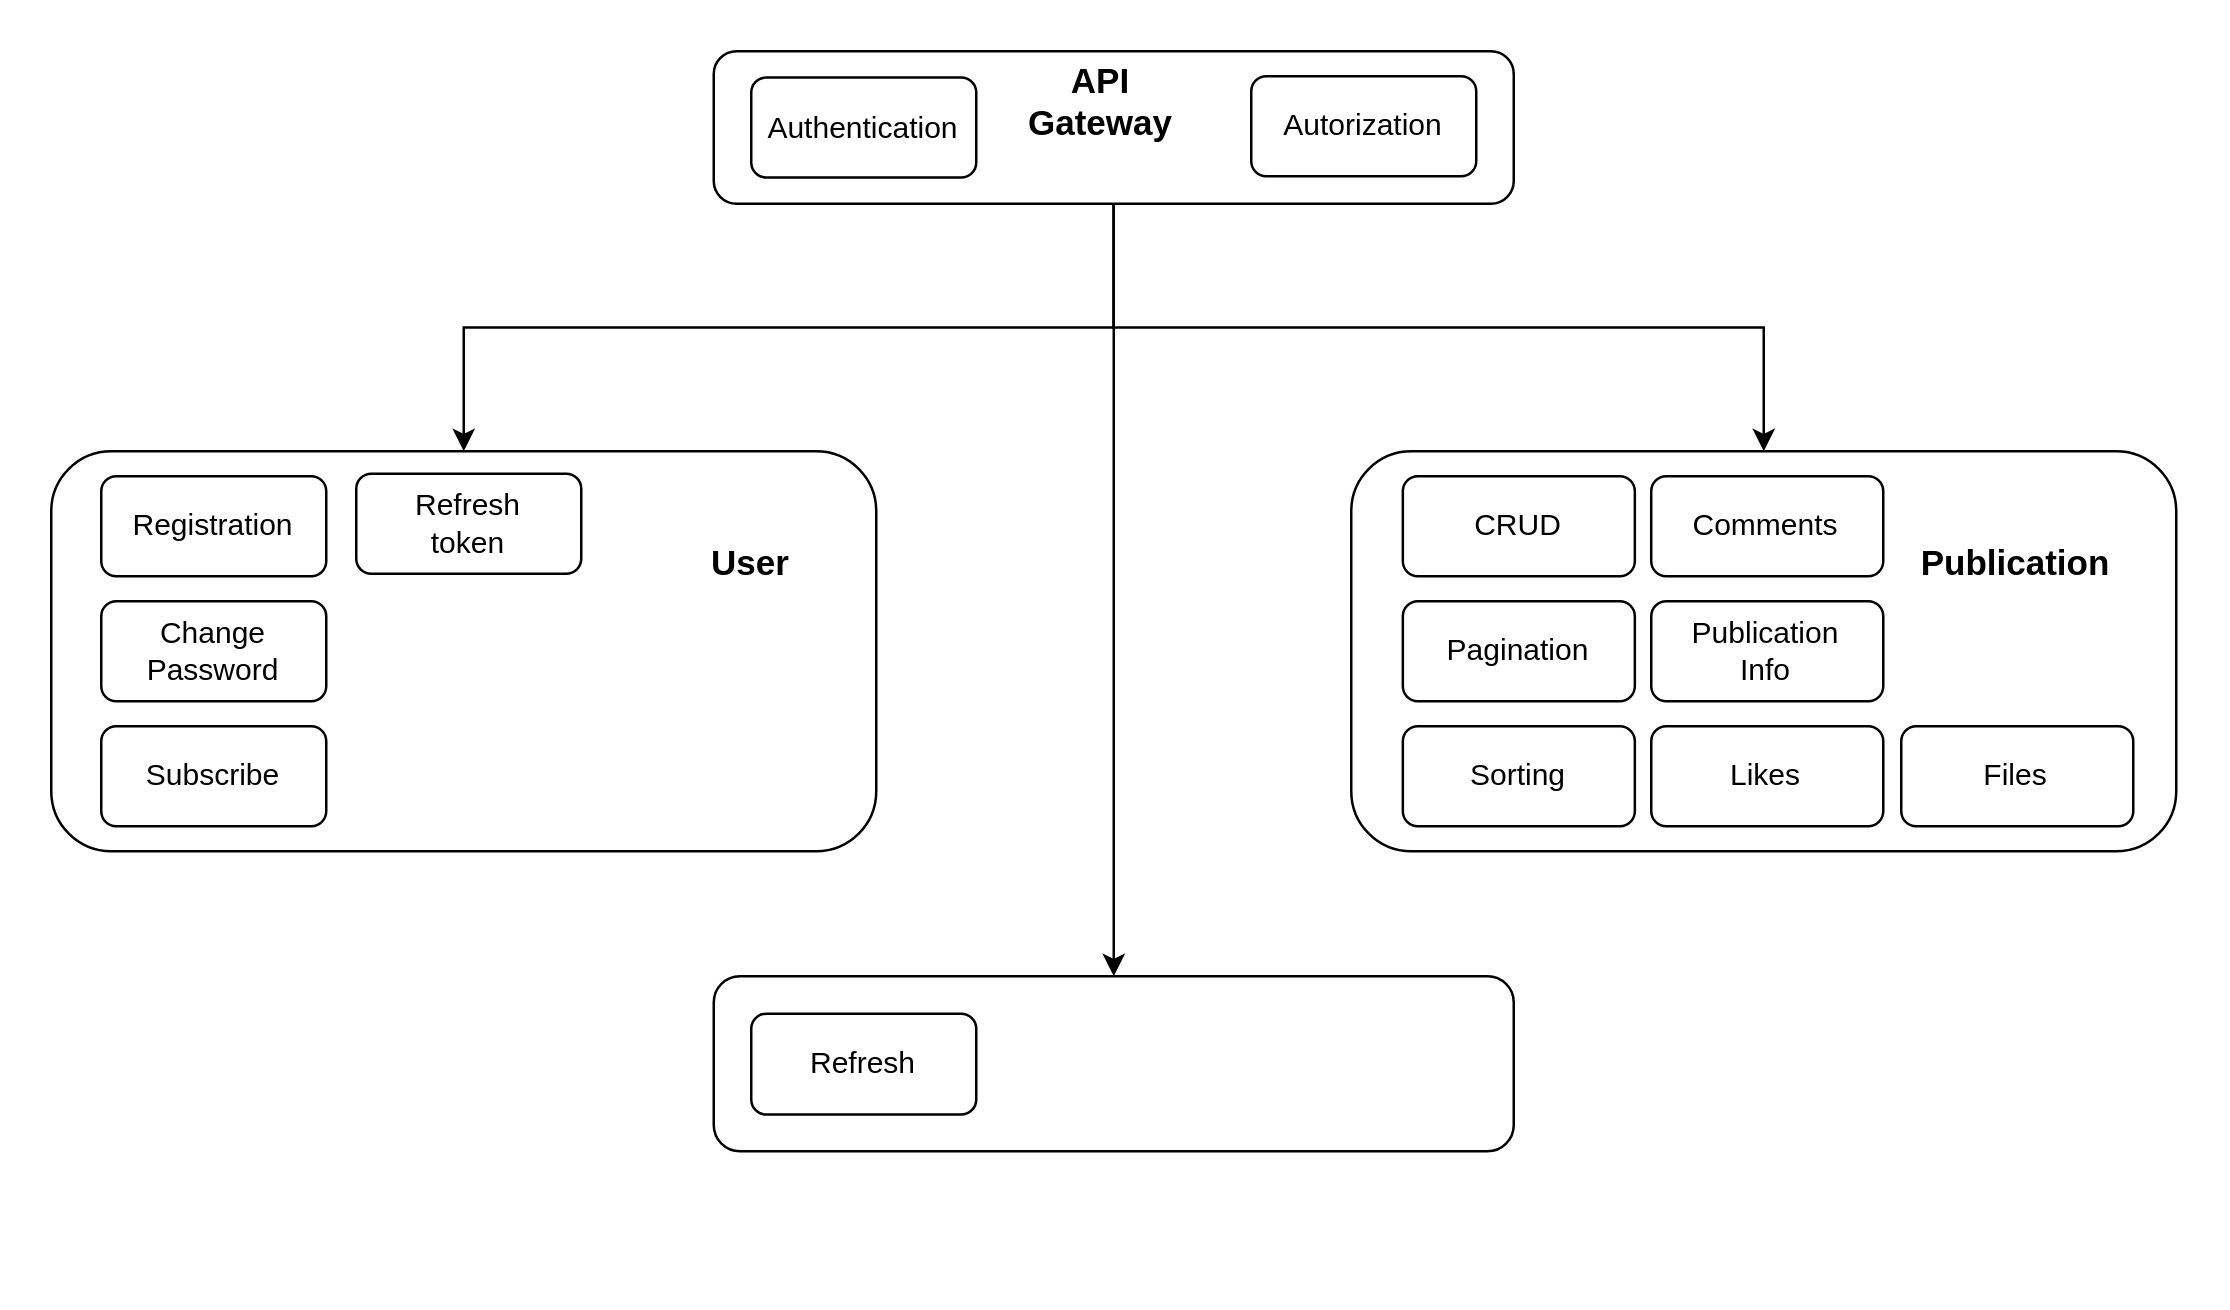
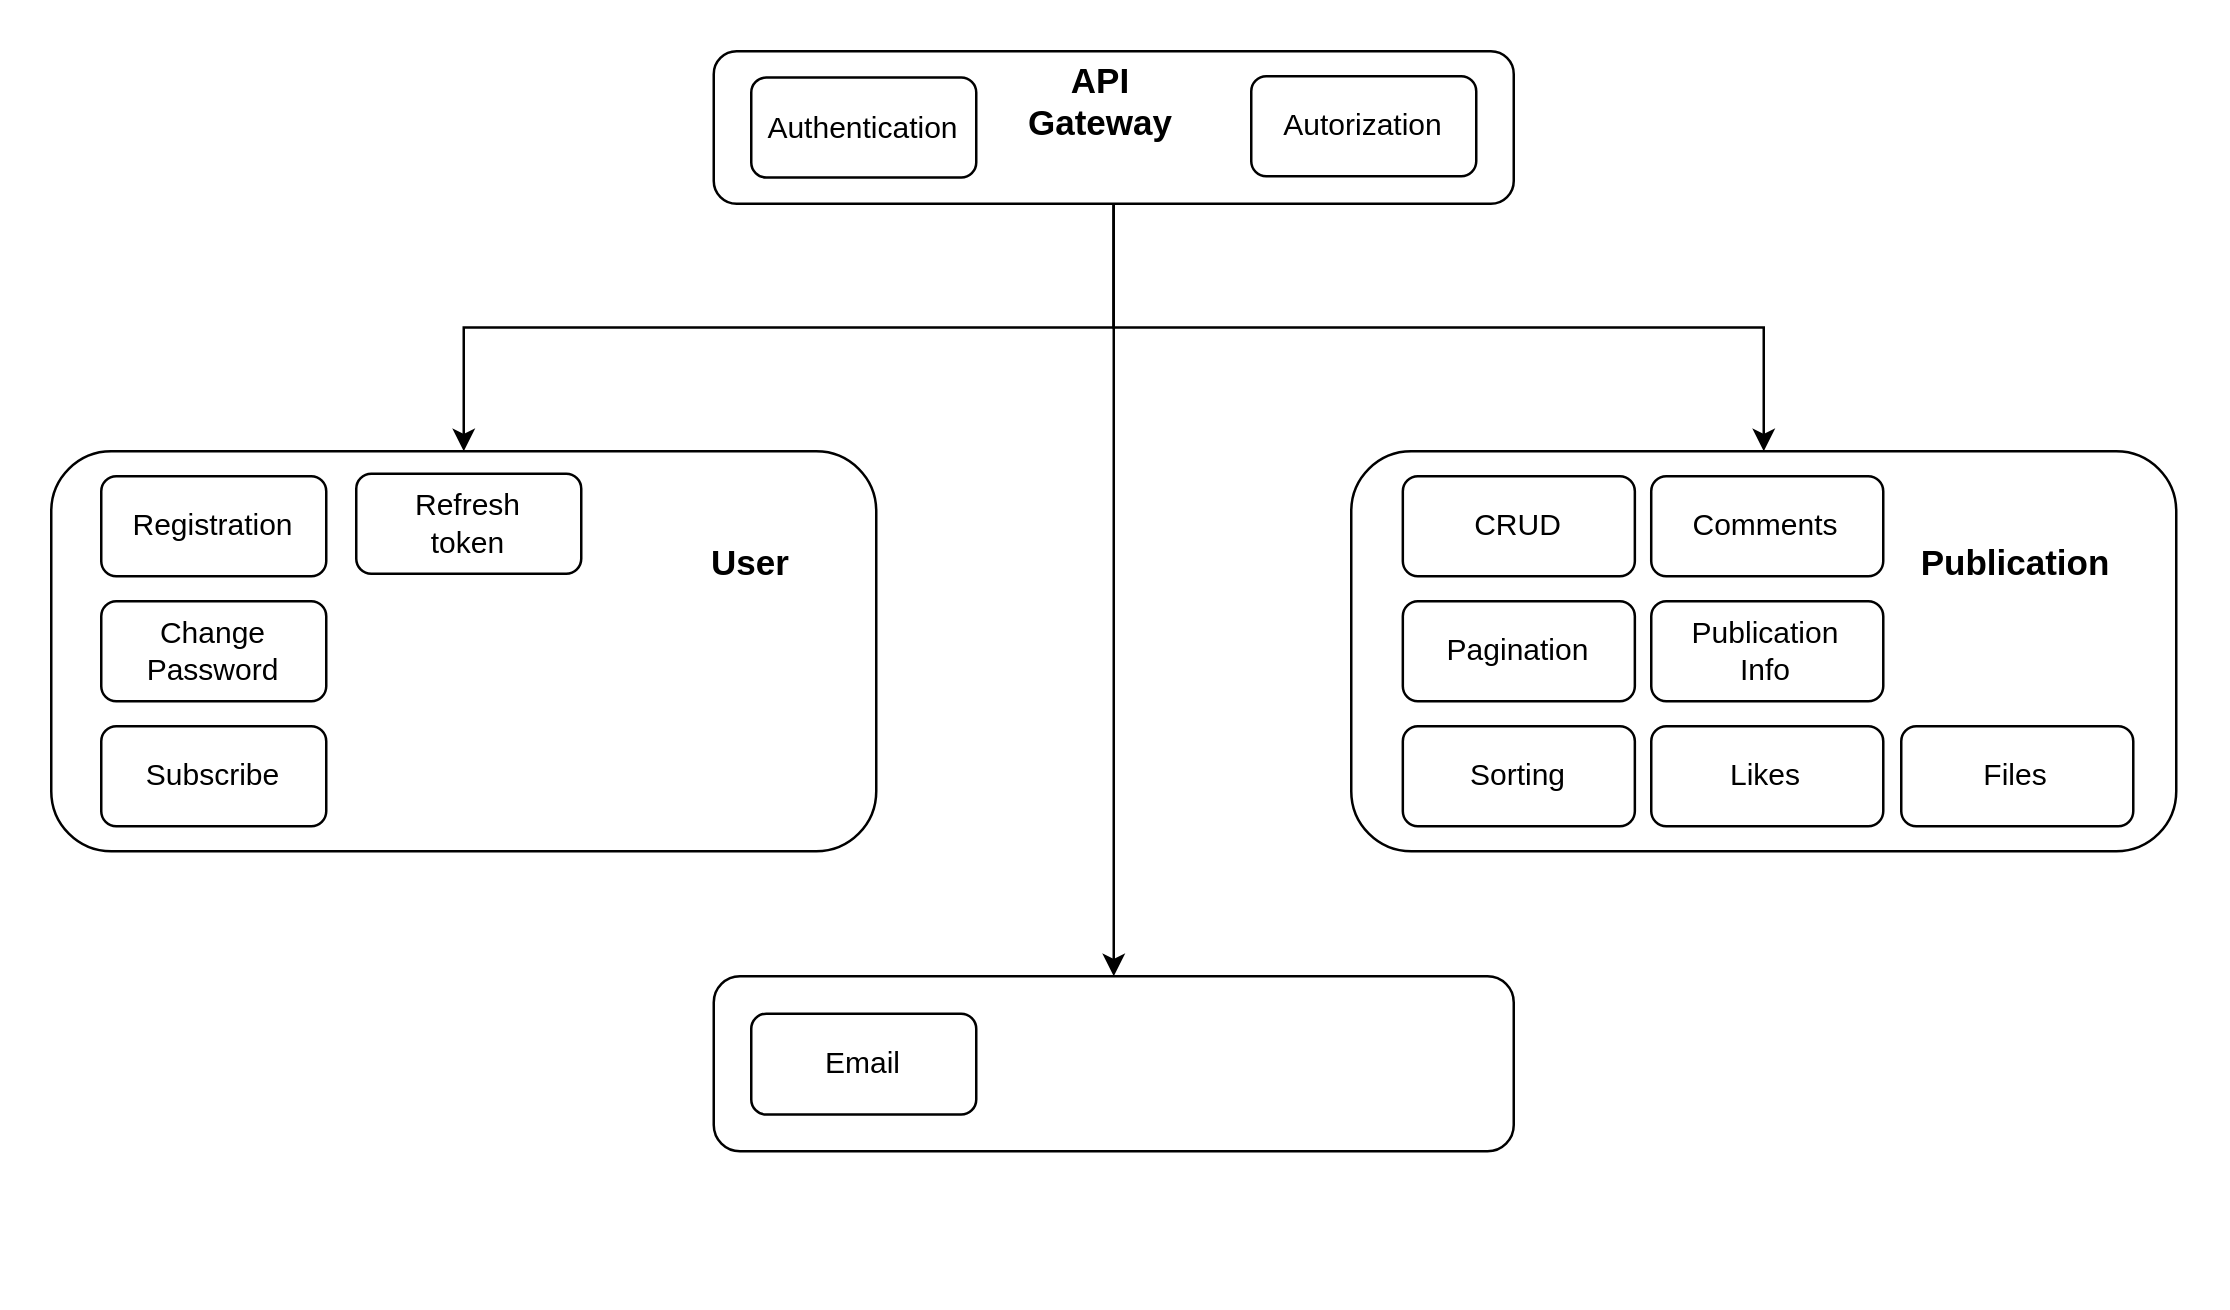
node "Refresh": label "Refresh" -> "Email"
